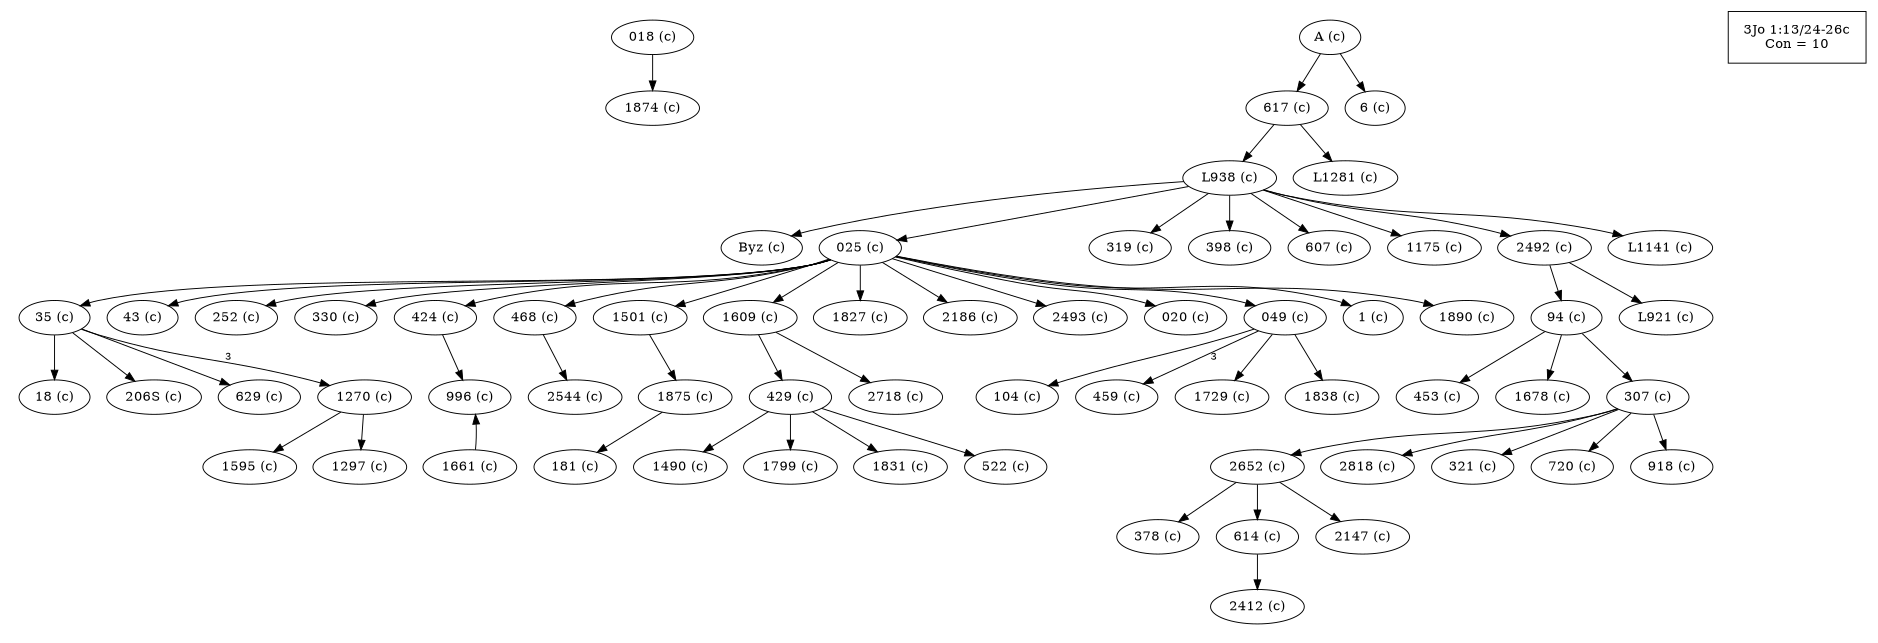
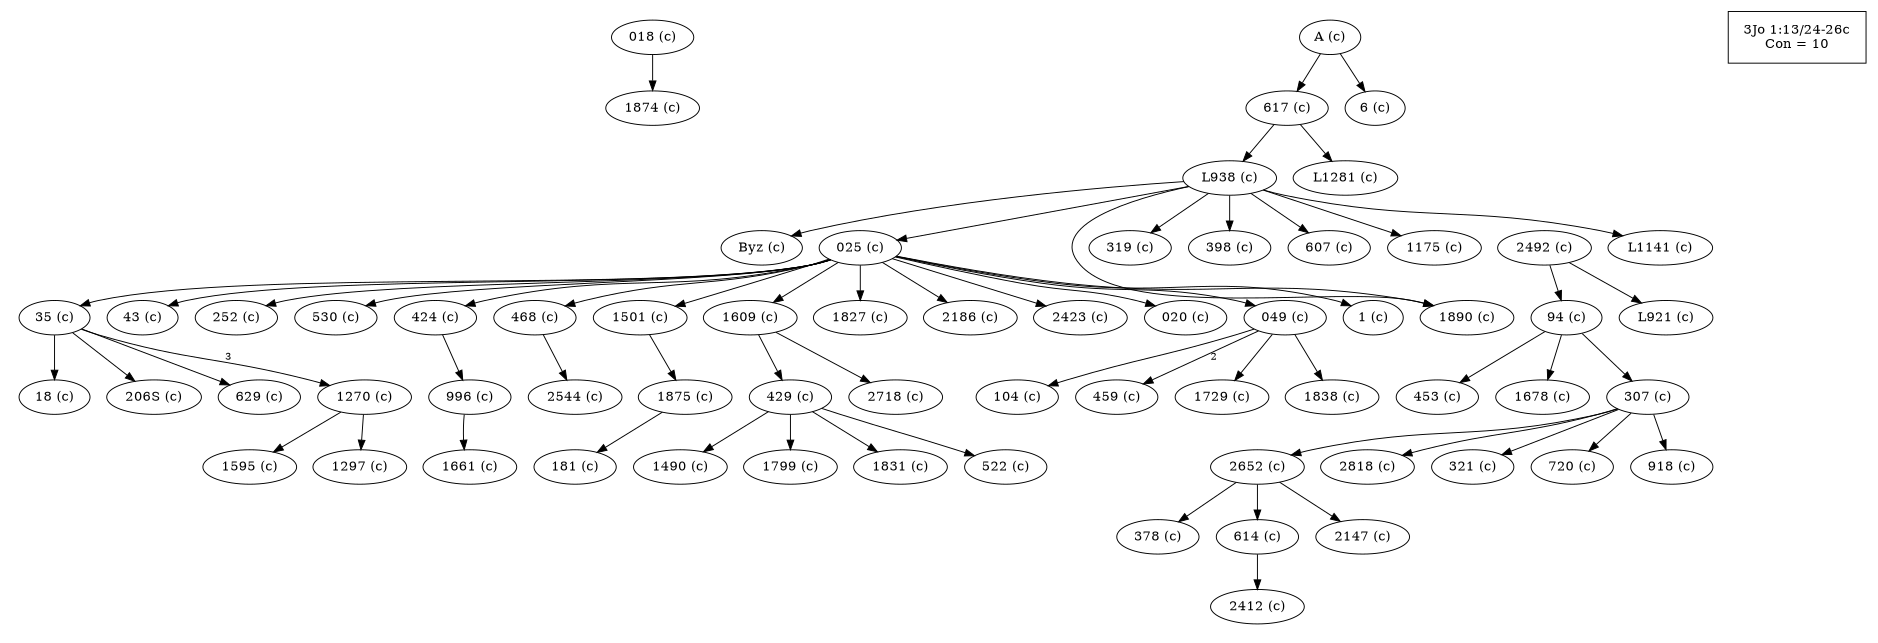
edge "L938 (c)" -> "2492 (c)": now "L938 (c)" -> "1890 (c)"
node "330 (c)": label "330 (c)" -> "530 (c)"
node "2493 (c)": label "2493 (c)" -> "2423 (c)"
edge "049 (c)" -> "459 (c)": label "3" -> "2"
edge "1661 (c)" -> "996 (c)": reversed
